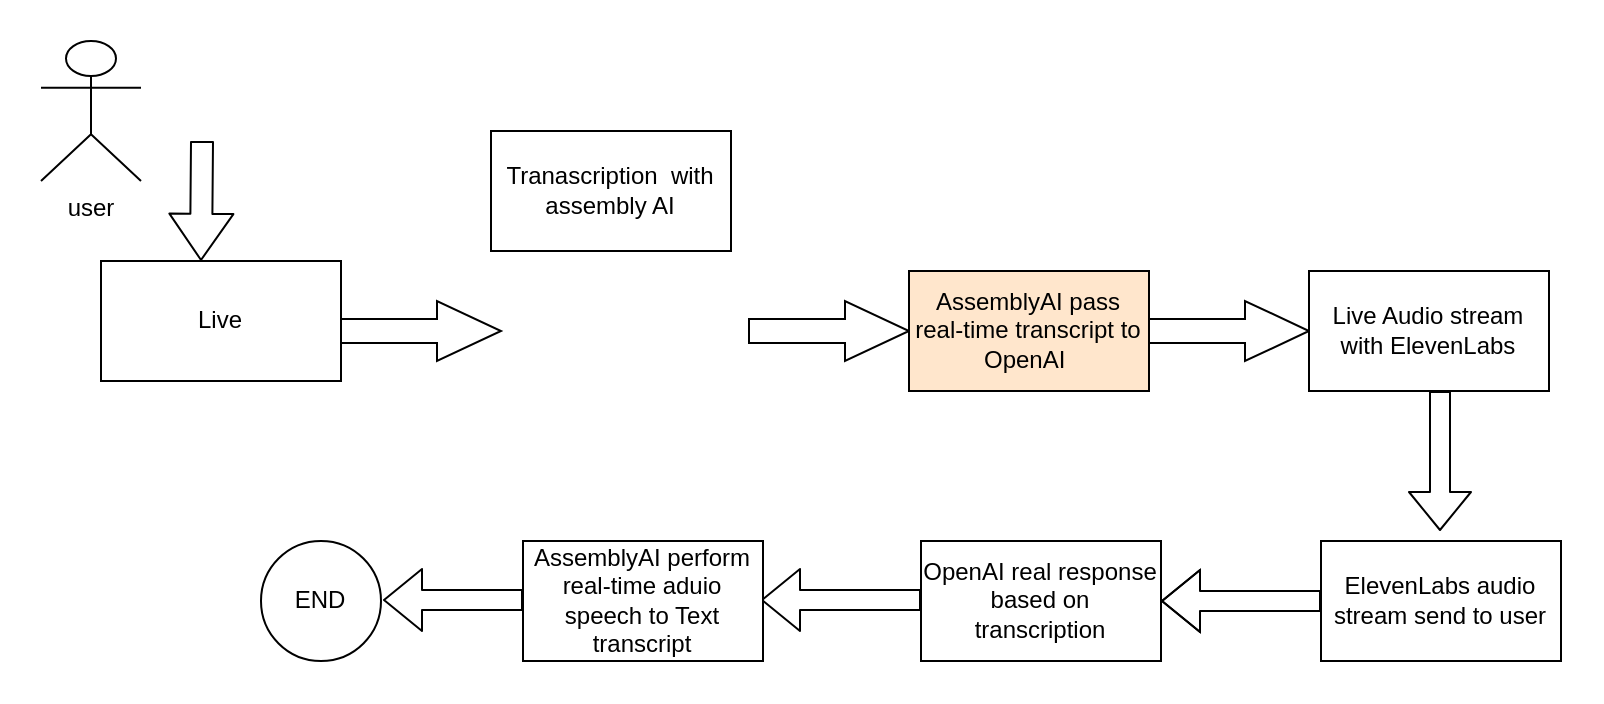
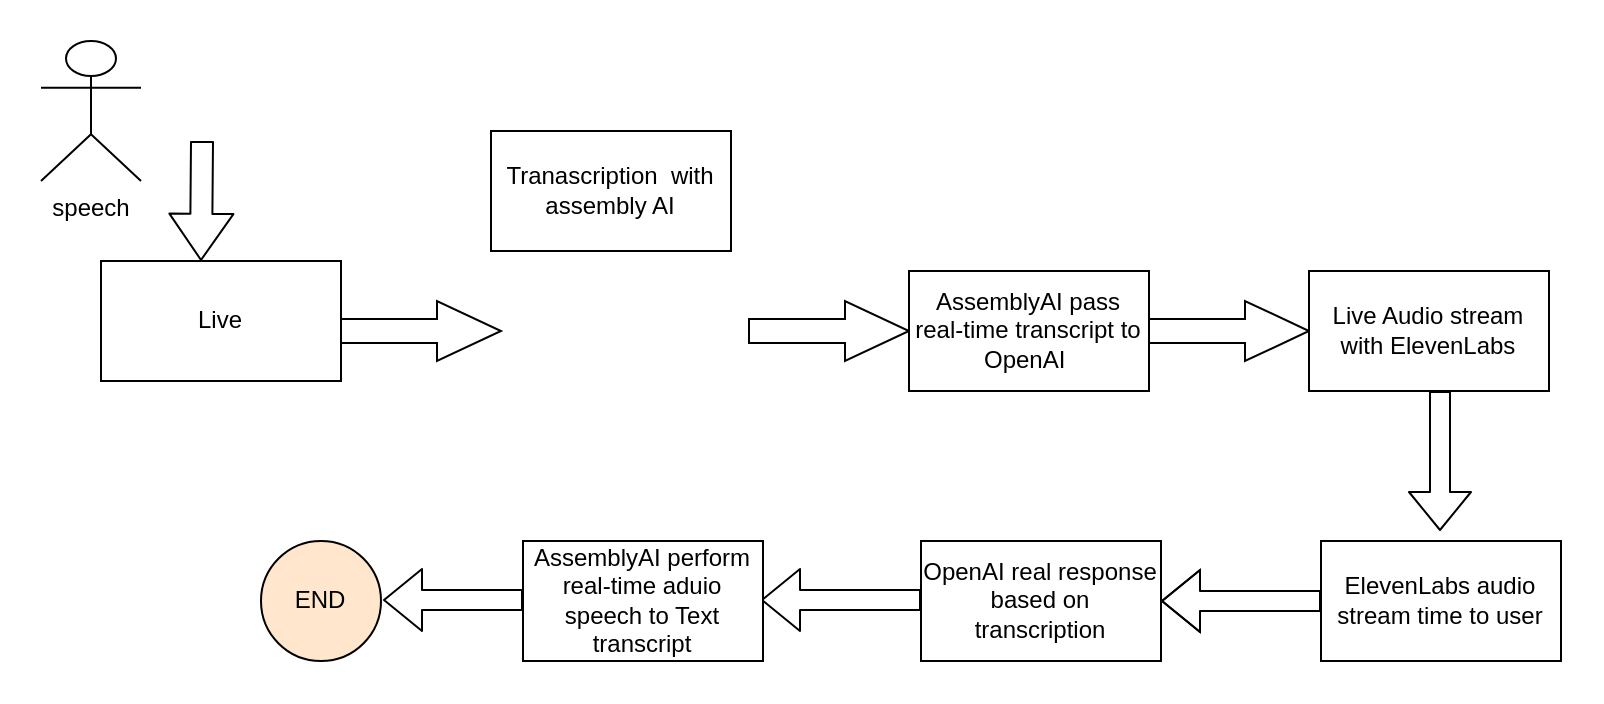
node "user": label "user" -> "speech"
node "AssemblyAI pass real-time transcript to OpenAI": fillcolor #ffe6cc -> #ffffff
node "END": fillcolor #ffffff -> #ffe6cc
node "ElevenLabs audio stream send to user": label "ElevenLabs audio stream send to user" -> "ElevenLabs audio stream time to user"
